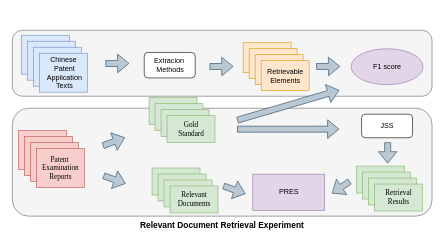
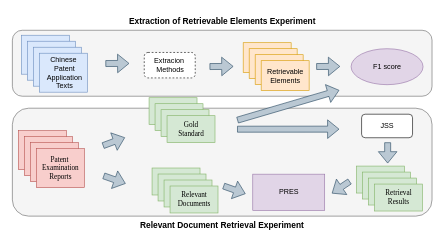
node "Extraction of Retrievable Elements Experiment": added
node "Extracion Methods": style solid -> dashed
